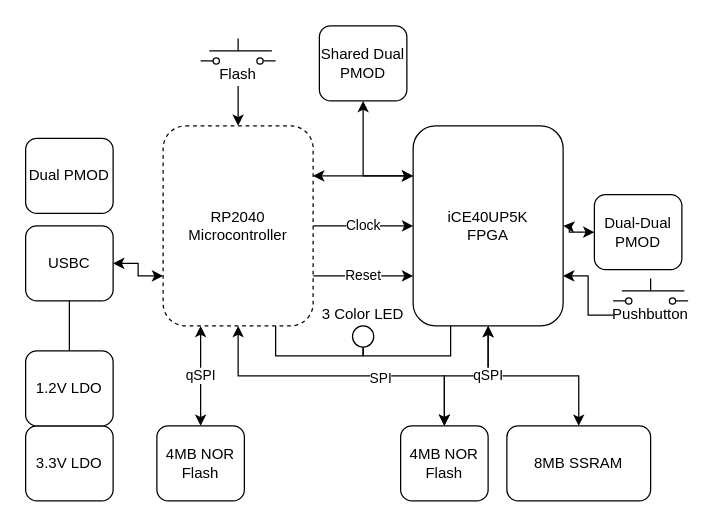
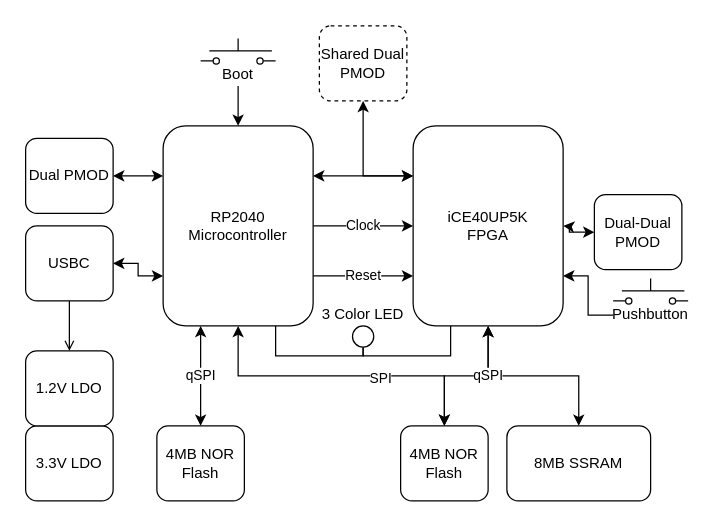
node "Shared Dual PMOD": style solid -> dashed
node "Flash": label "Flash" -> "Boot"
edge "Dual PMOD" -- "RP2040 Microcontroller": added
node "RP2040 Microcontroller": style dashed -> solid
edge "USBC" -- "1.2V LDO": arrowhead none -> open
